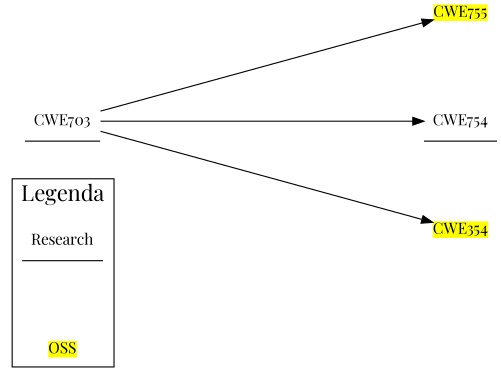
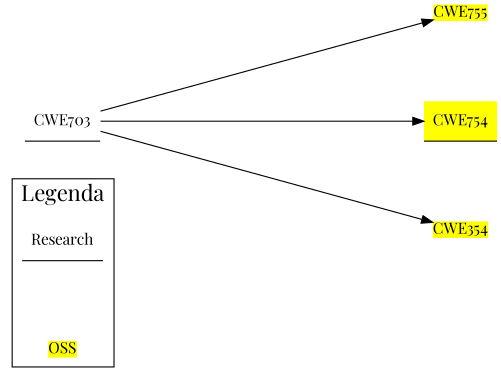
node "CWE754": fillcolor white -> yellow
